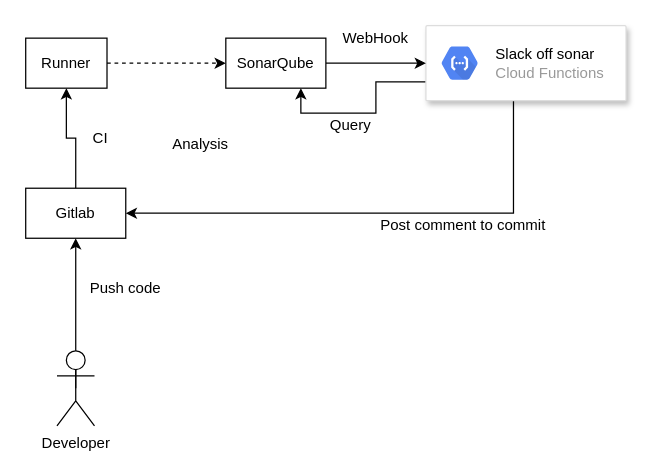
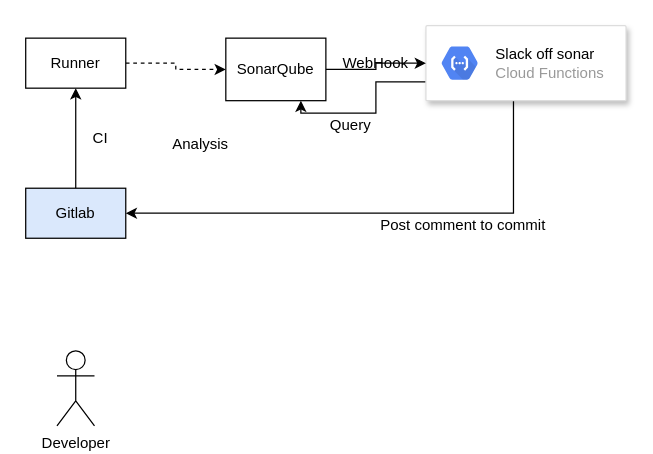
node "WebHook": moved (376, 38) -> (376, 63)
node "Runner": size 81x50 -> 100x50
node "SonarQube": size 100x50 -> 100x63
node "Gitlab": fillcolor #ffffff -> #dae8fc
node "Push code": removed
edge "Developer" -> "Gitlab": removed
